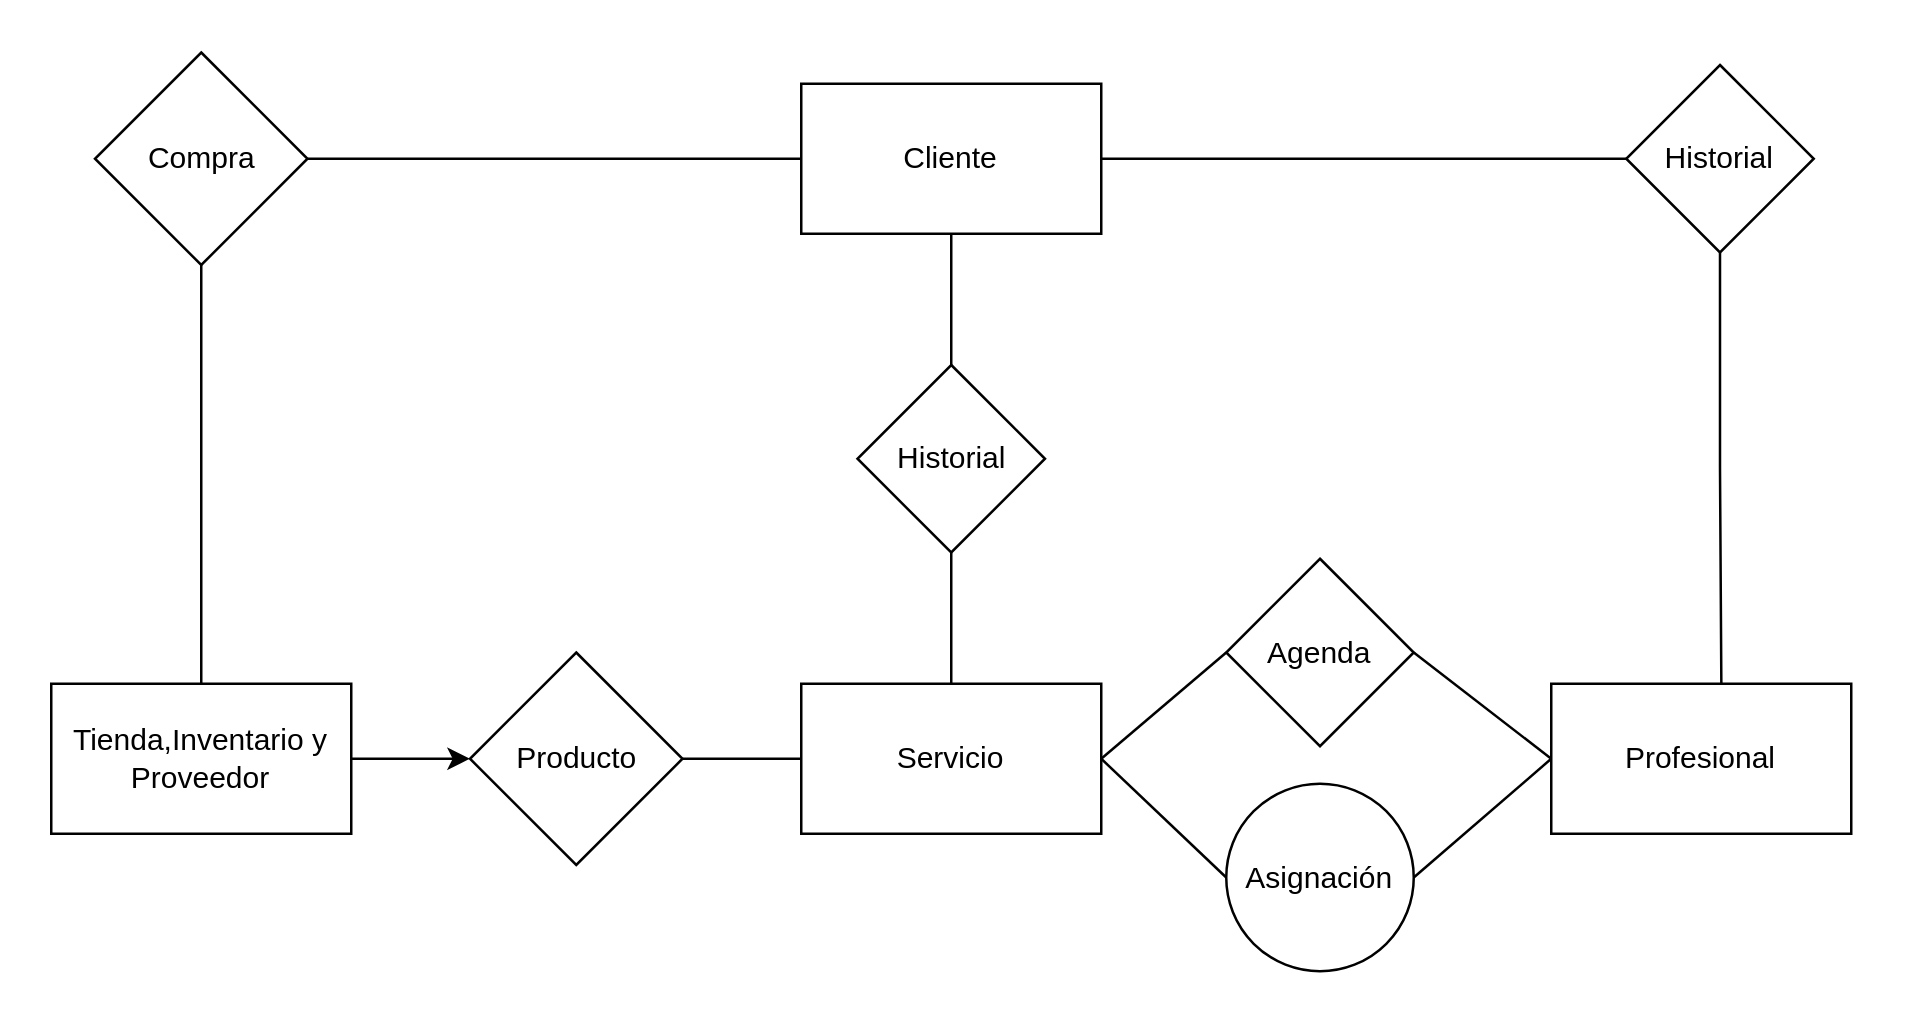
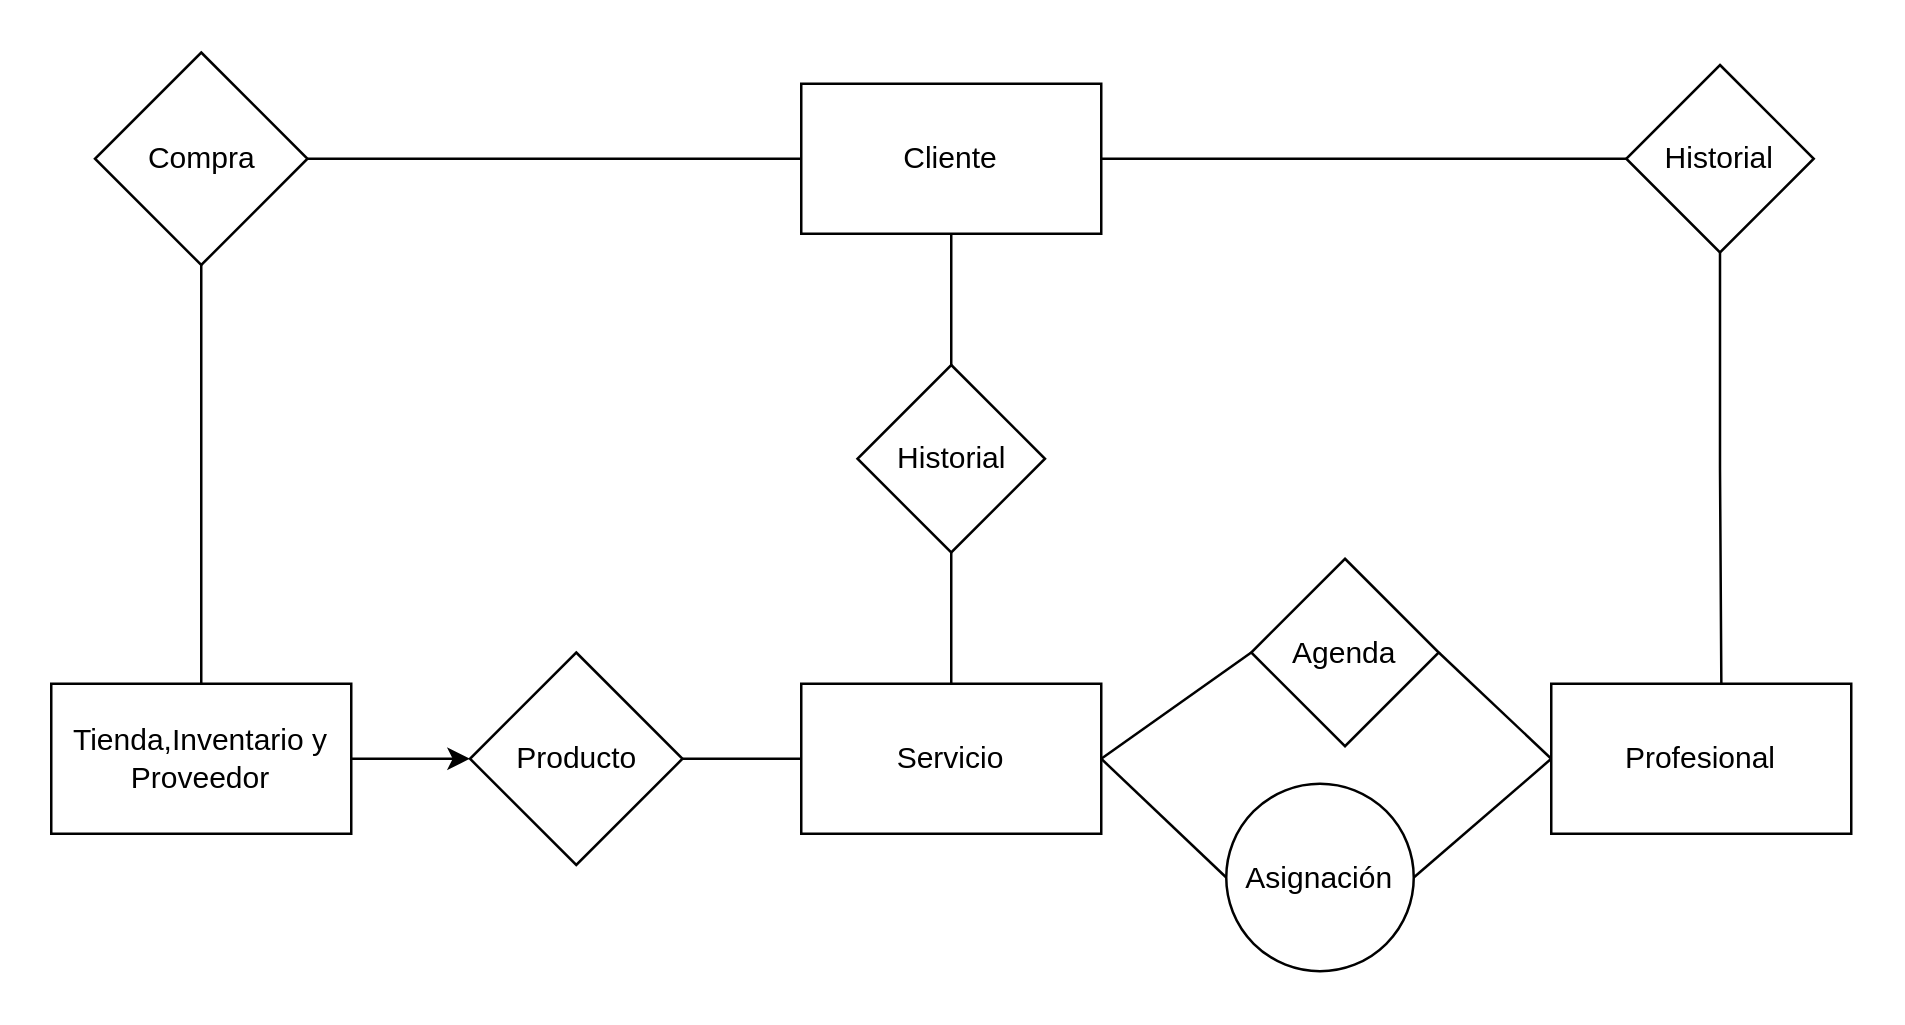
node "Agenda": moved (1320, 653) -> (1345, 653)
